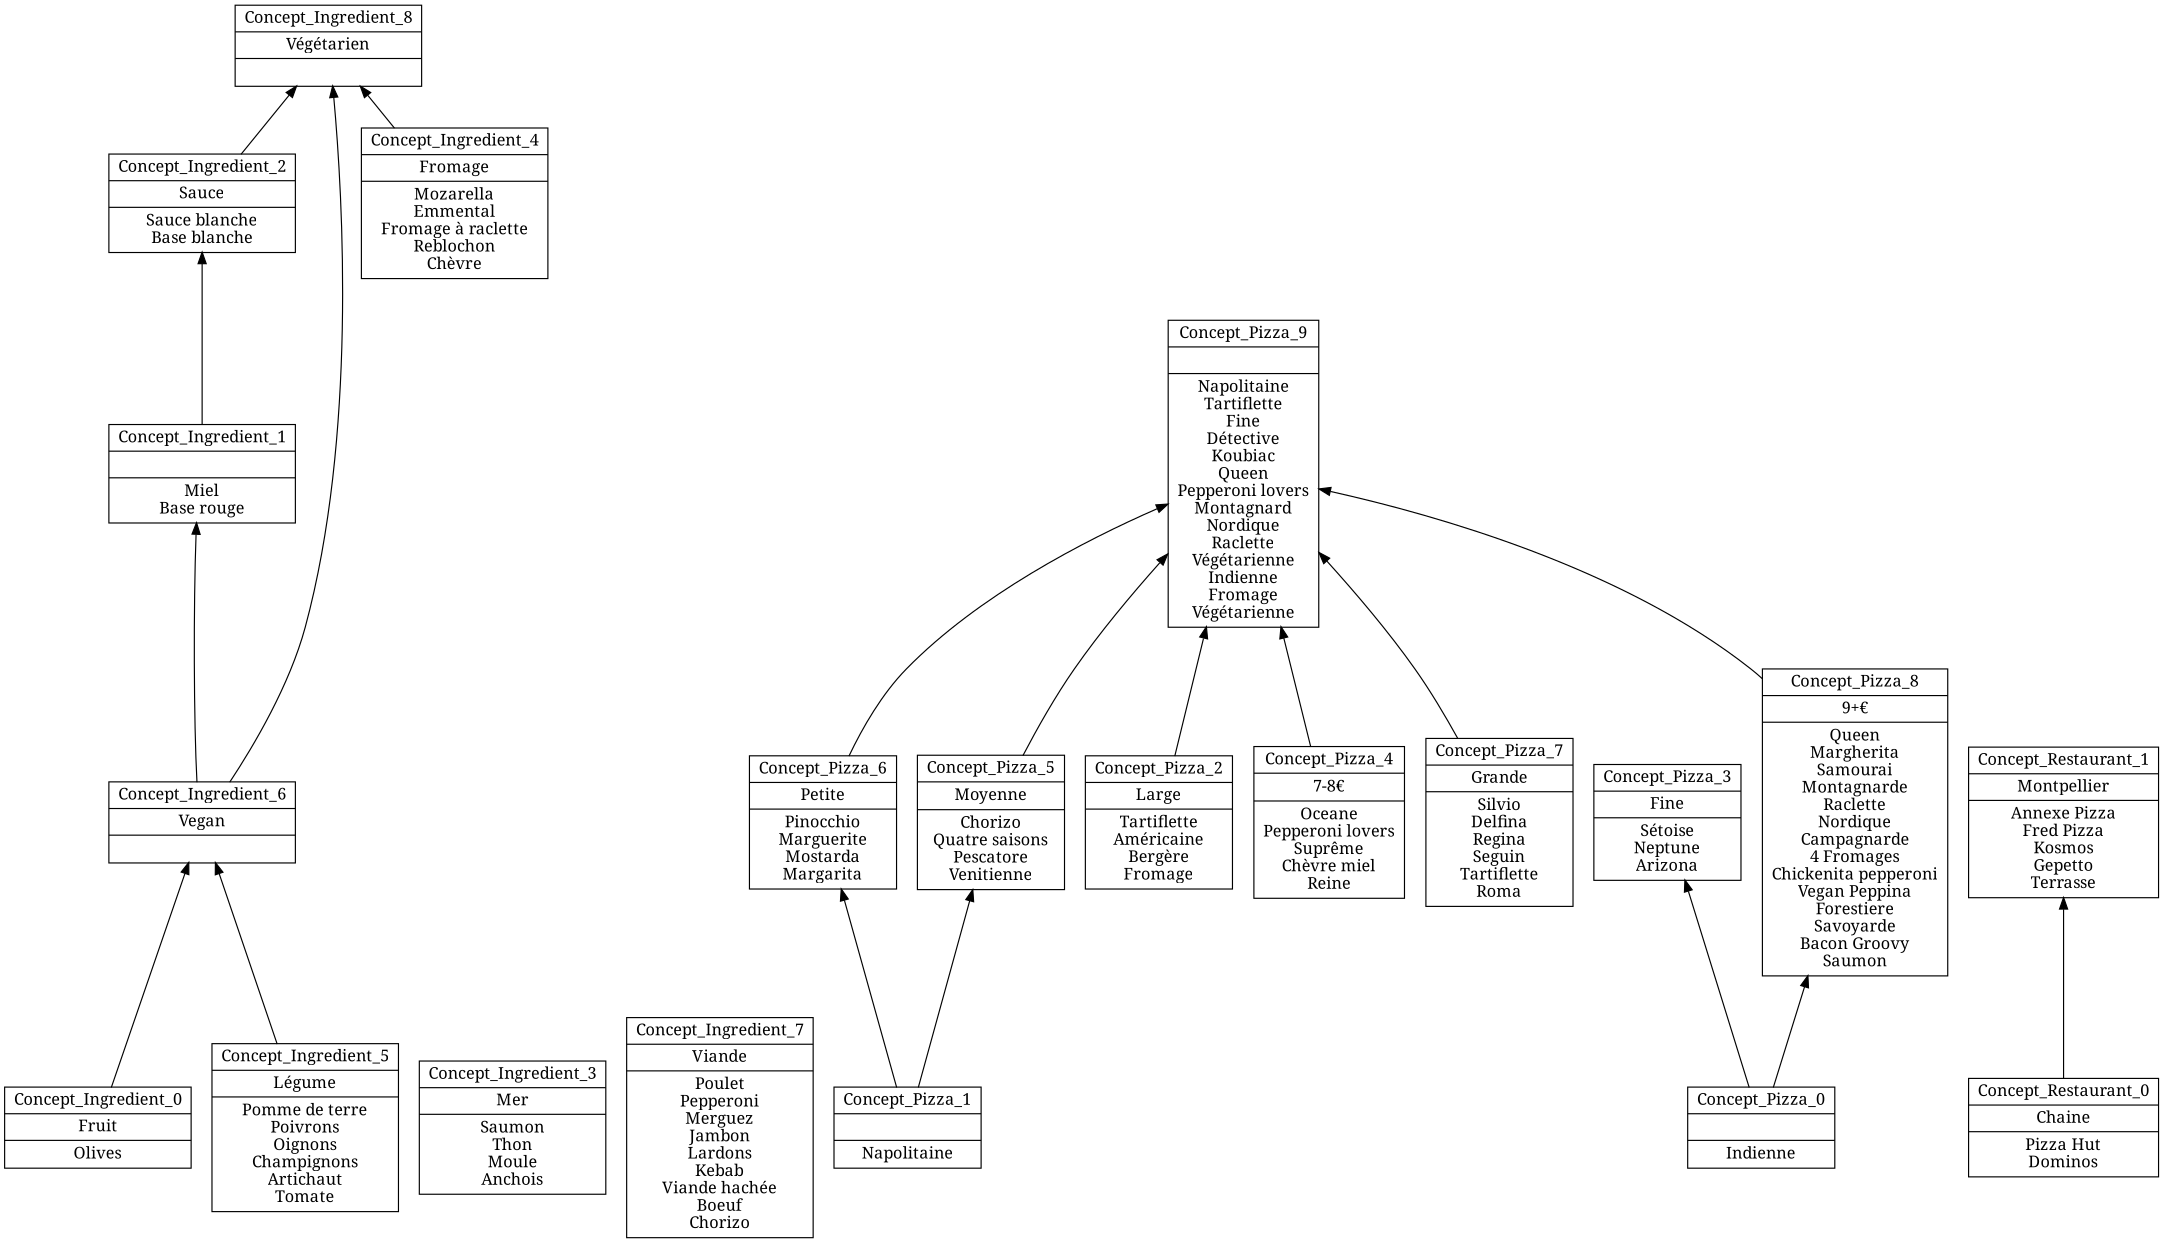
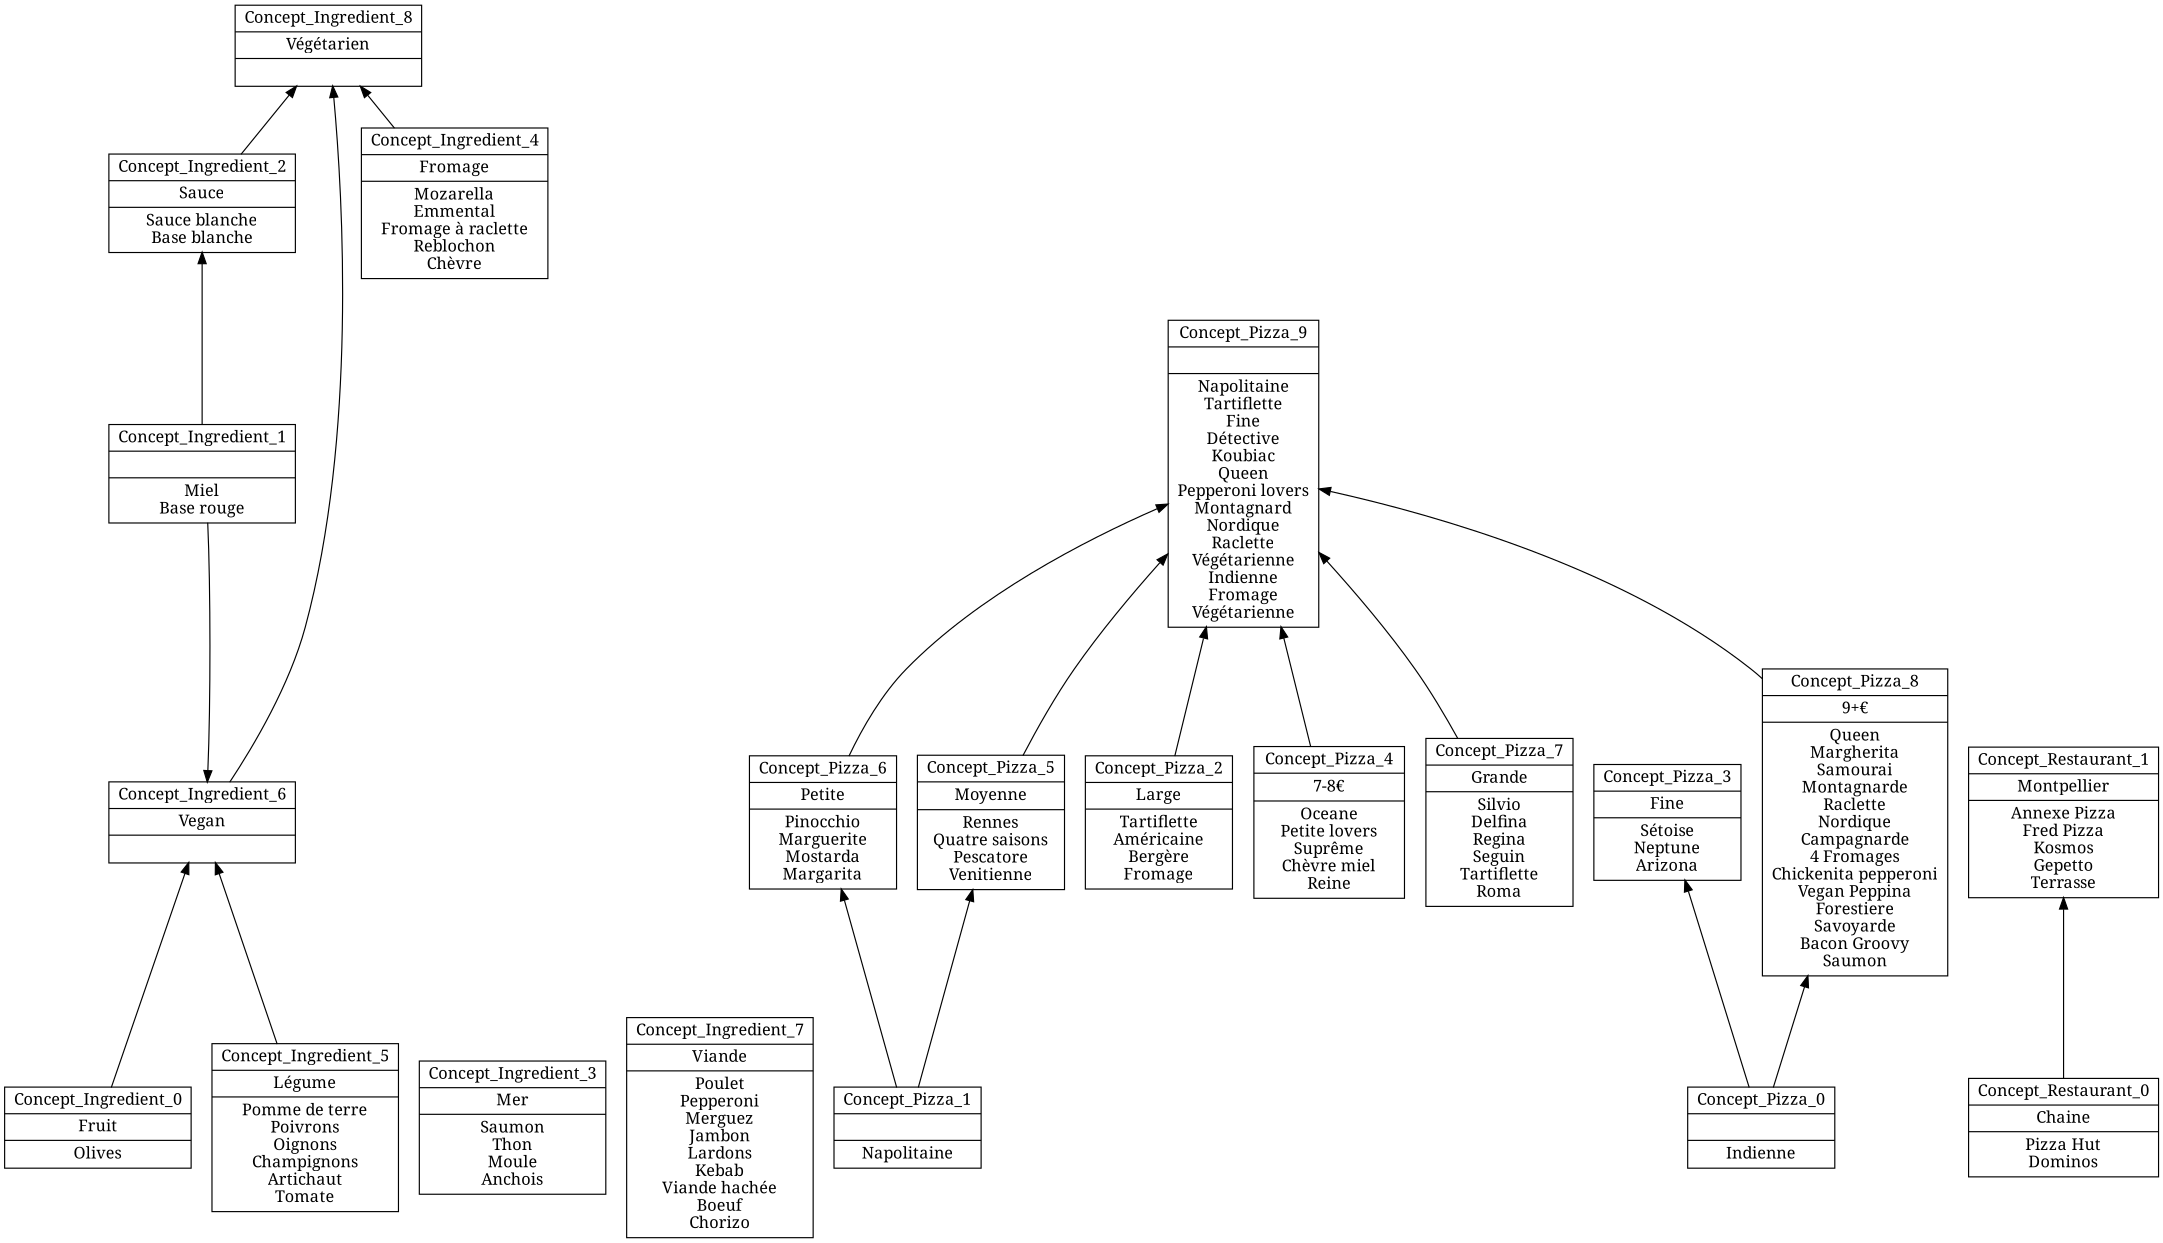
edge "Concept_Ingredient_6" -> "Concept_Ingredient_1": reversed
node "Concept_Pizza_5": text "Chorizo" -> "Rennes"
node "Concept_Pizza_4": text "Pepperoni lovers" -> "Petite lovers"
